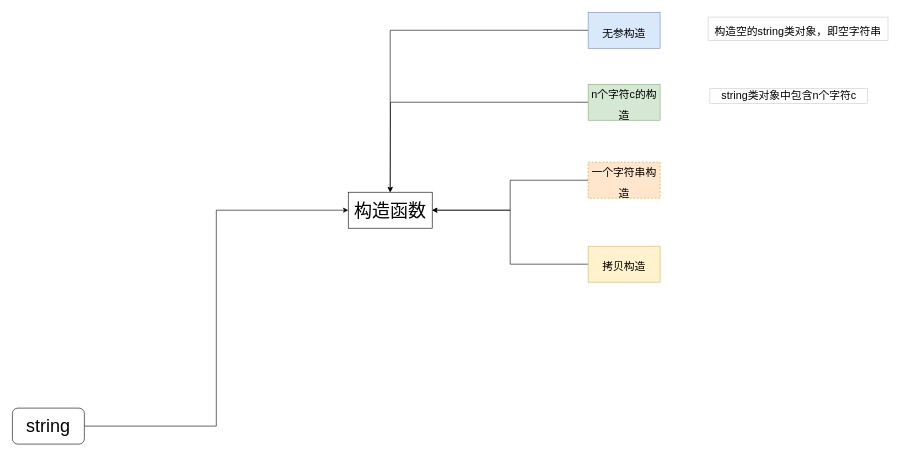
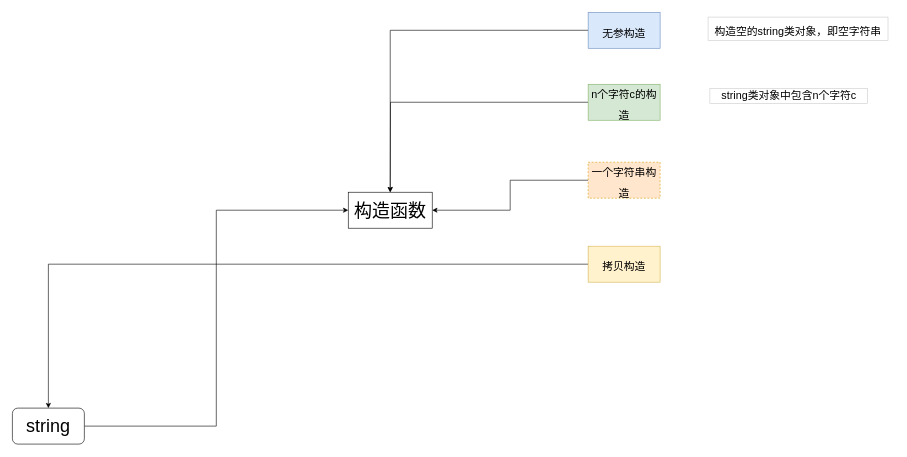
edge "拷贝构造" -> "构造函数": now "拷贝构造" -> "string"
